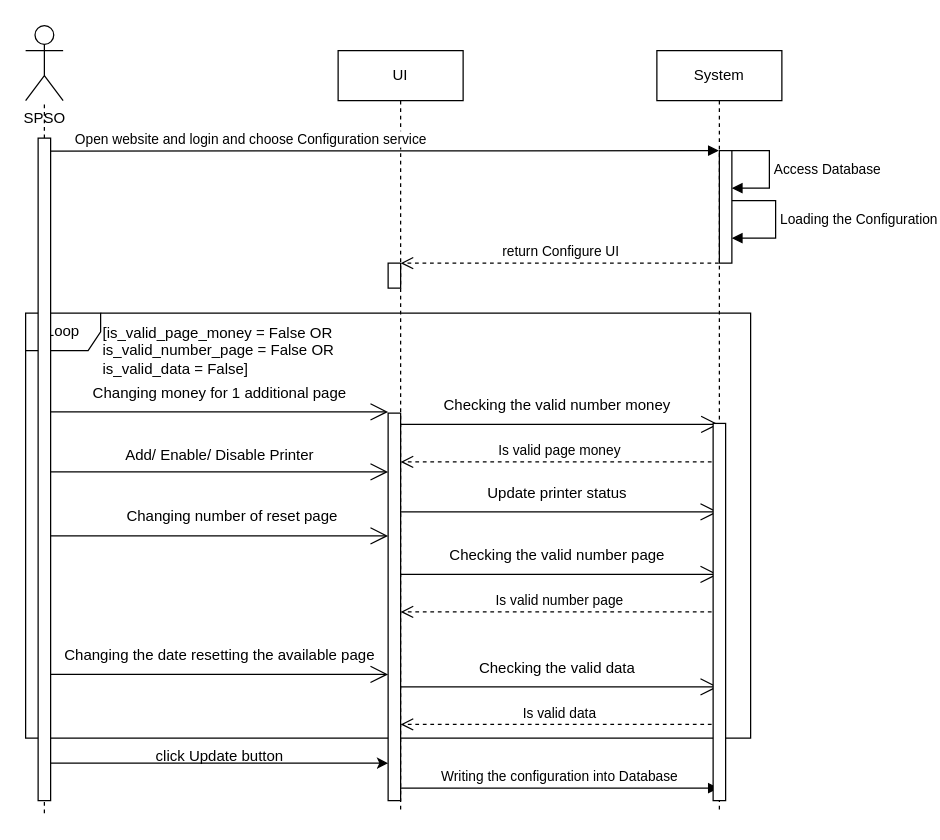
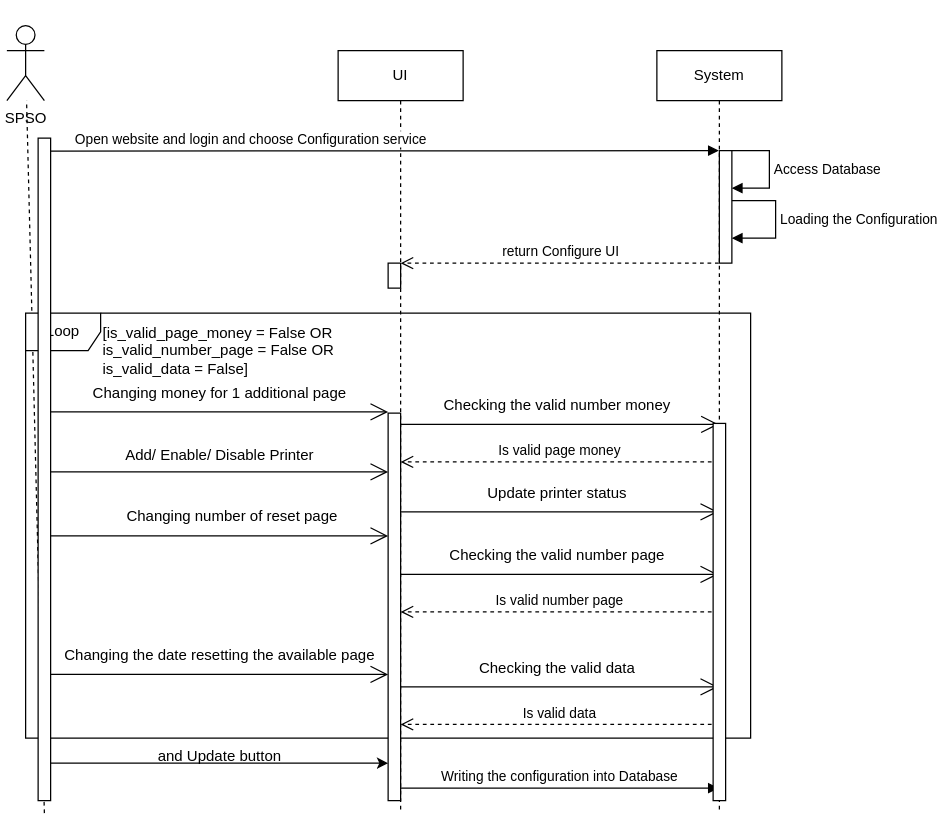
node "SPSO": moved (44, 63) -> (26, 63)
node "click Update button": label "click Update button" -> "and Update button"
